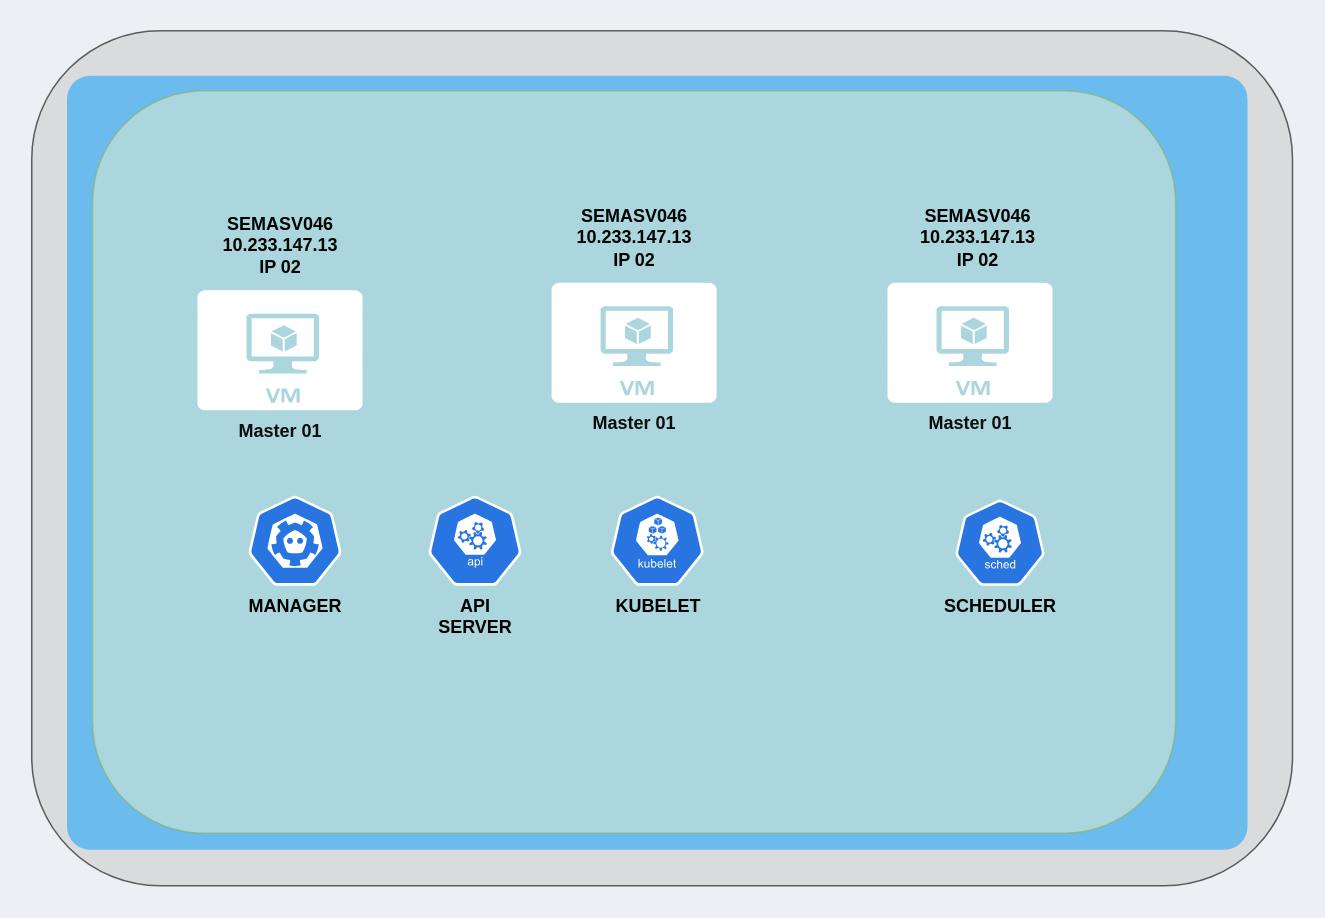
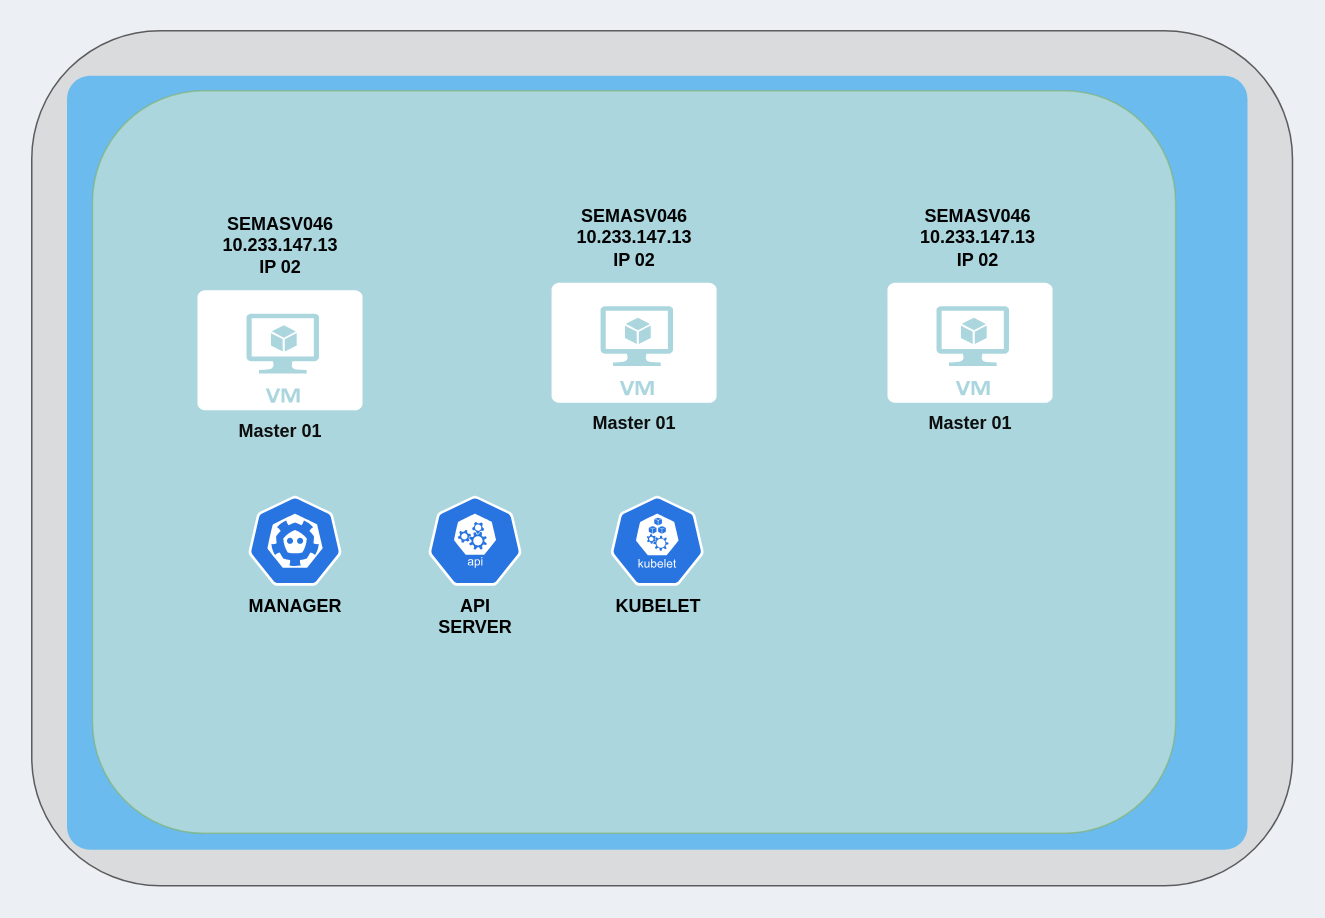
node "SCHEDULER": removed
